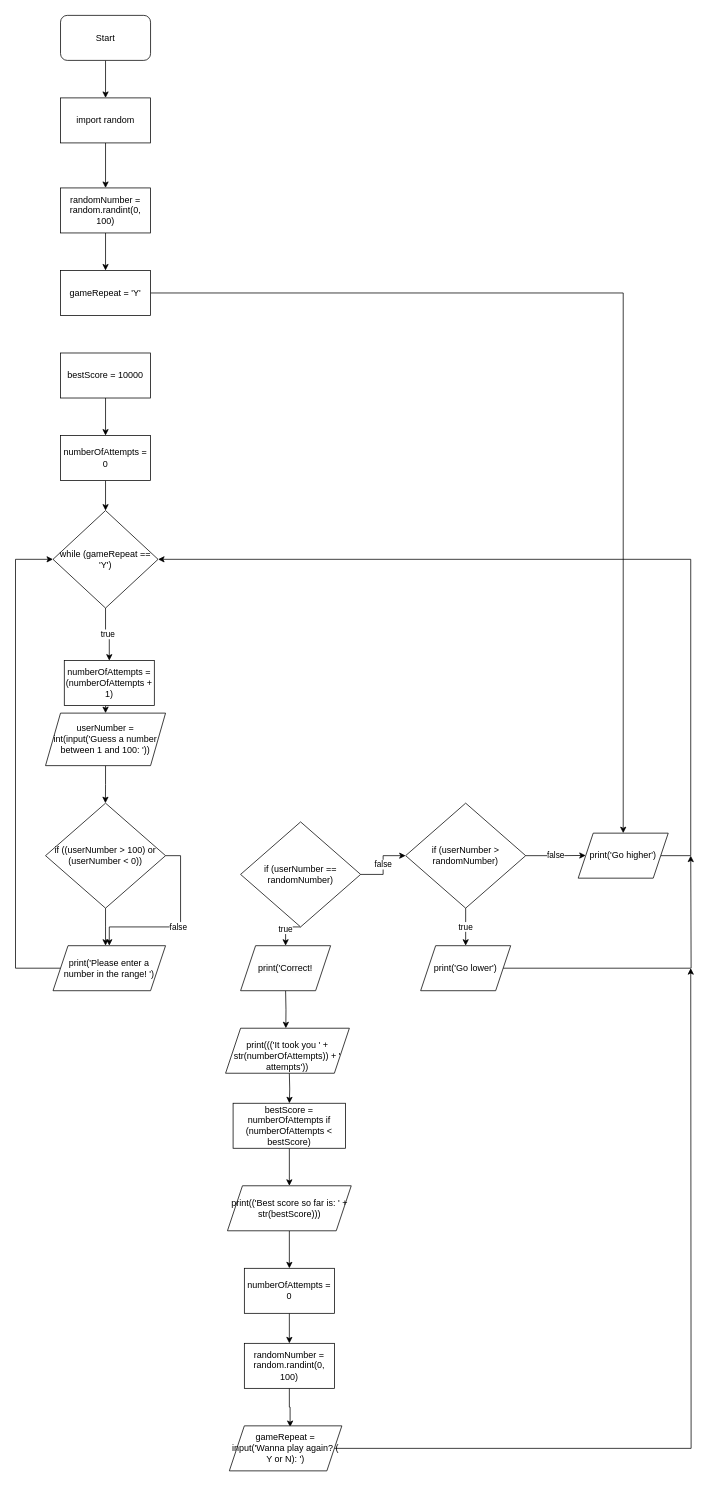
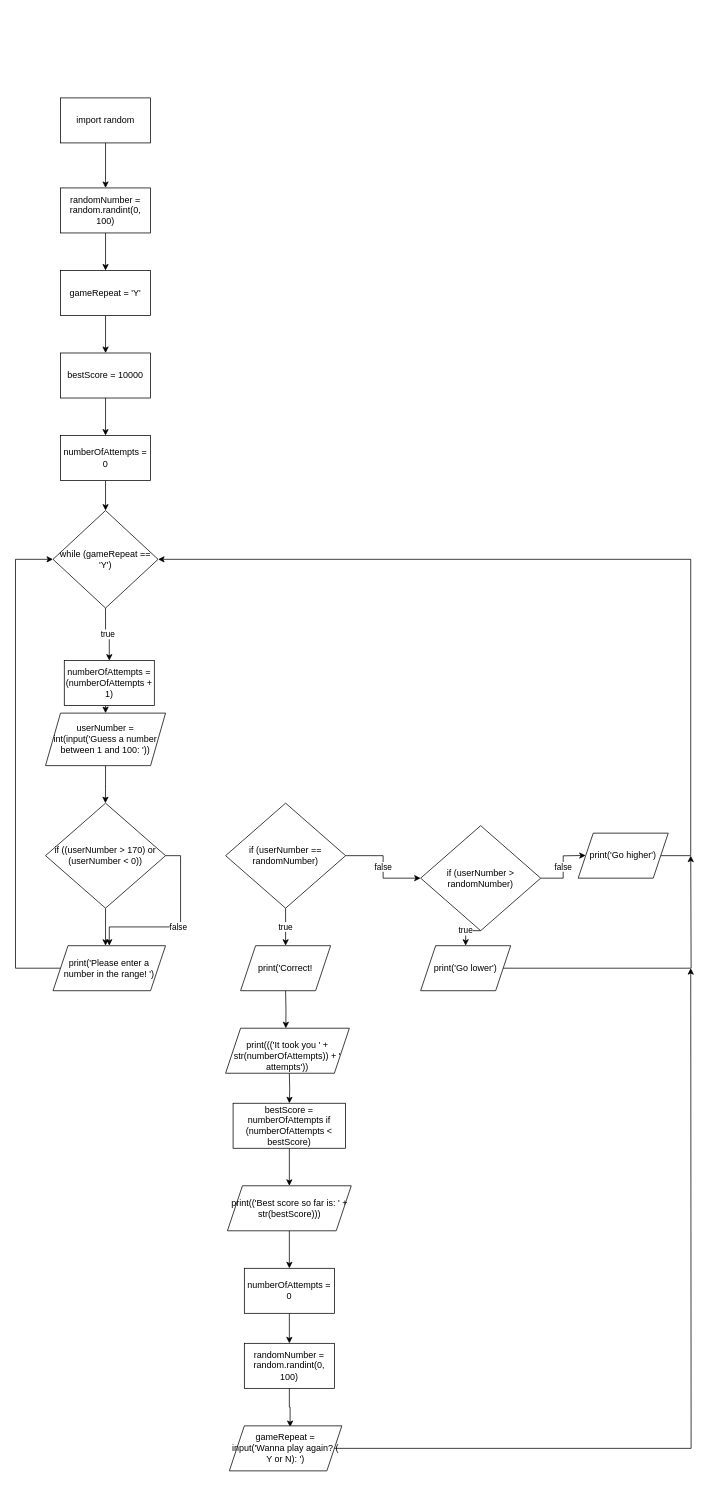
node "Start": removed
edge "Start" -> "import random": removed
edge "gameRepeat = 'Y'" -> "print('Go higher')": now "gameRepeat = 'Y'" -> "bestScore = 10000"
node "if ((userNumber > 100) or (userNumber < 0))": label "if ((userNumber > 100) or (userNumber < 0))" -> "if ((userNumber > 170) or (userNumber < 0))"
node "if (userNumber > randomNumber)": moved (465, 855) -> (480, 878)
node "if (userNumber == randomNumber)": moved (300, 874) -> (285, 855)
